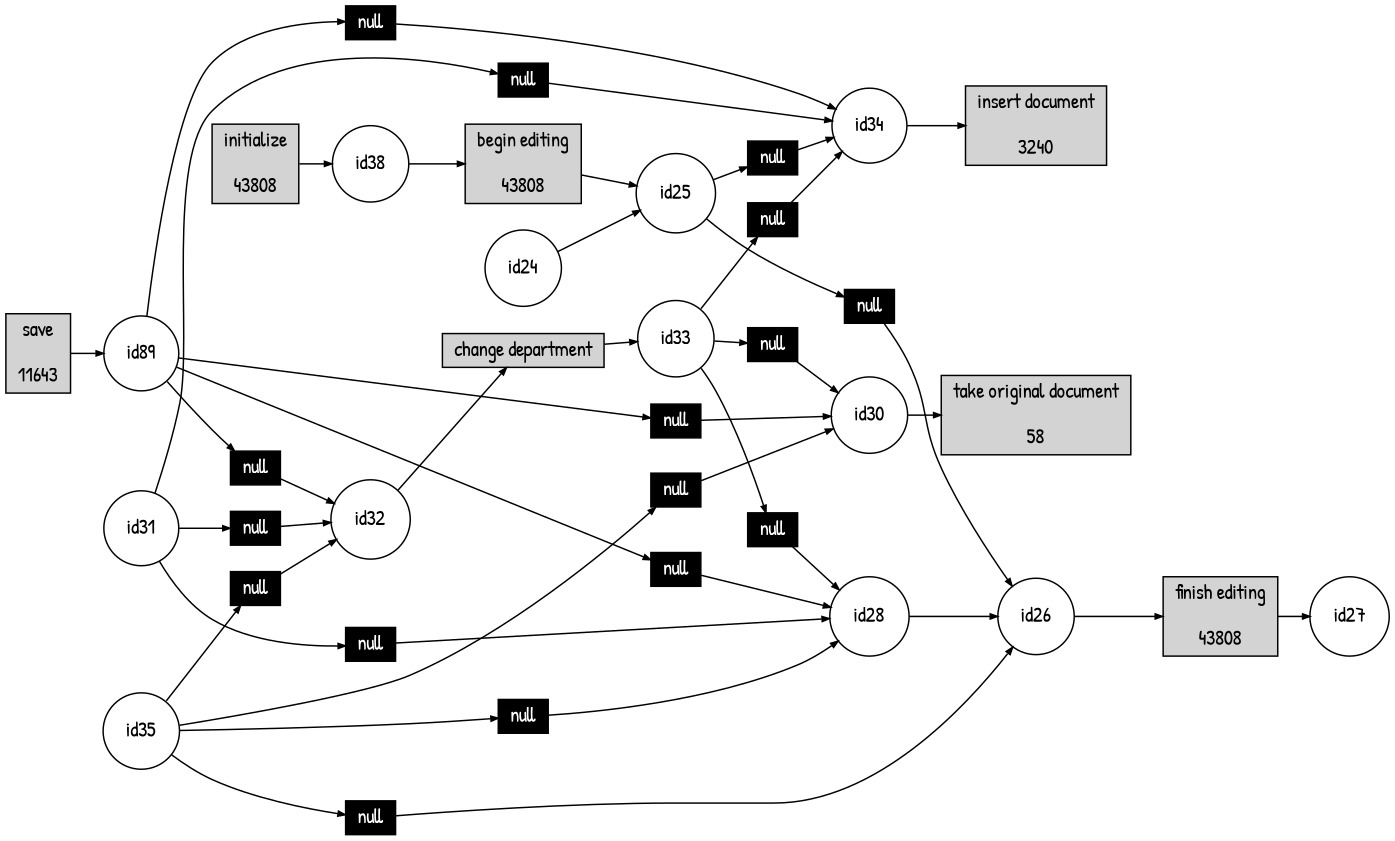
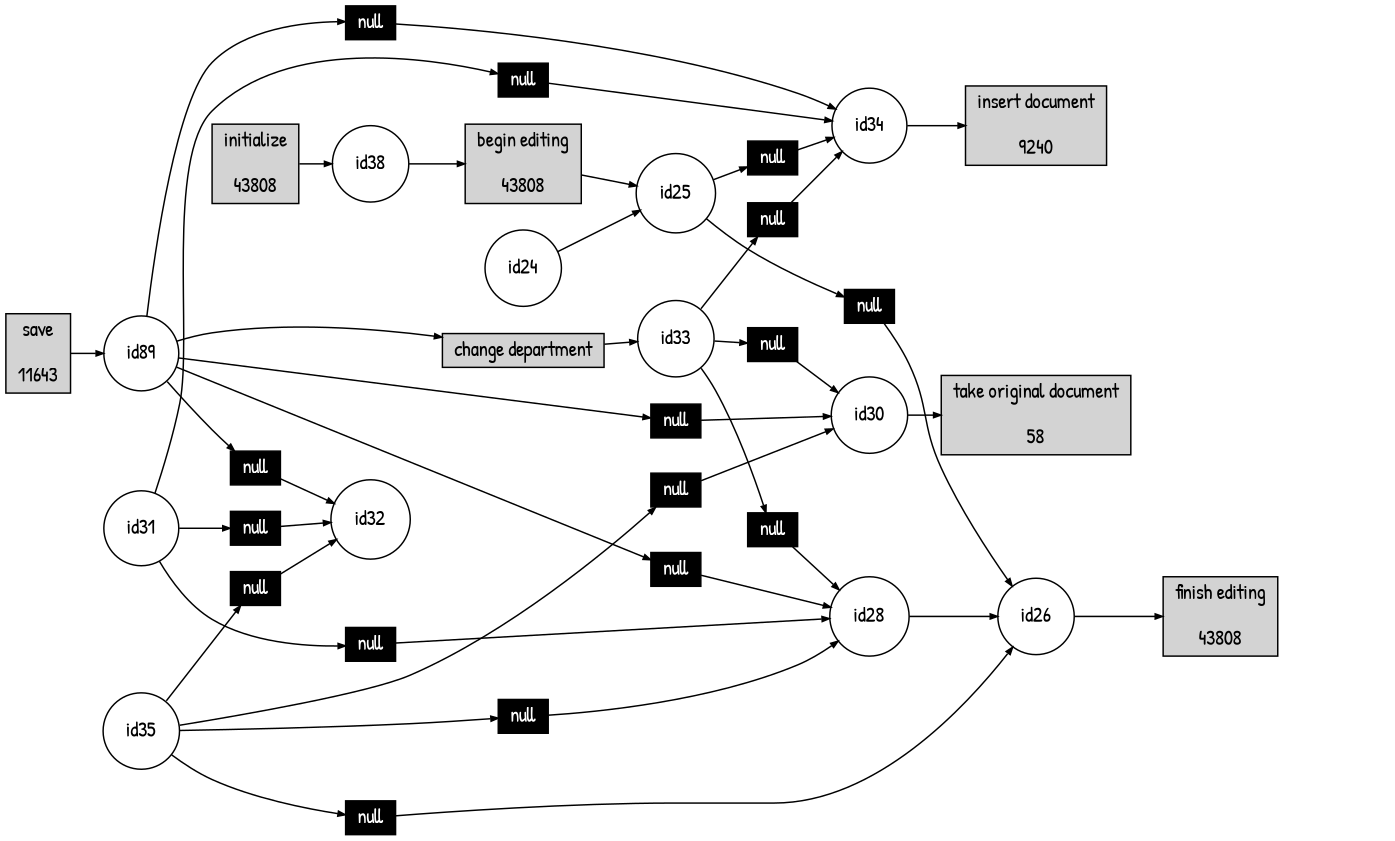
node "insert document 3240": label "insert document 3240" -> "insert document 9240"
edge "id32" -> "change department": now "id89" -> "change department"
node "id27": removed
